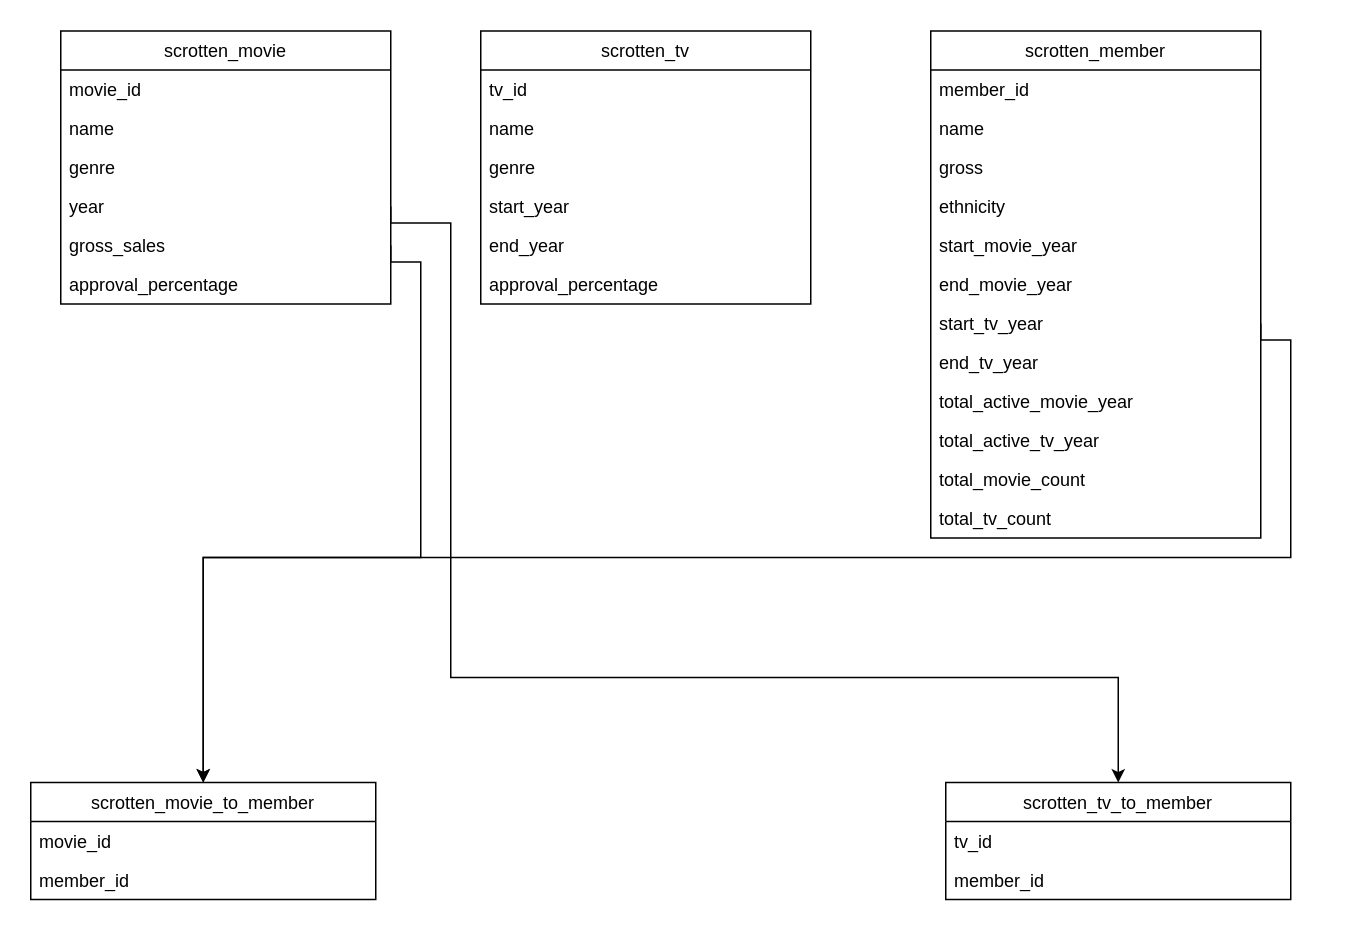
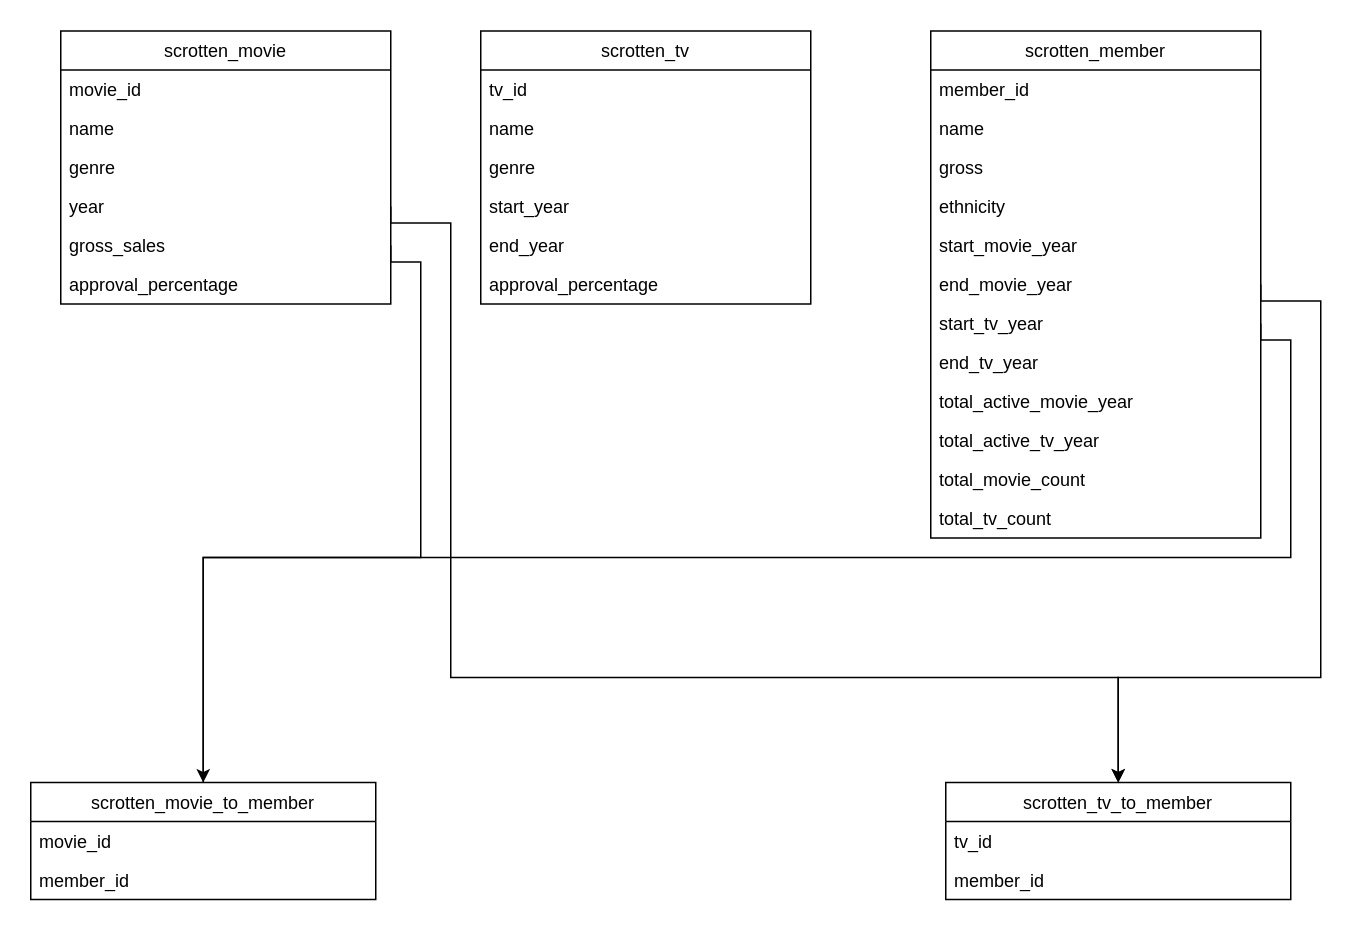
edge "end_movie_year" -> "scrotten_tv_to_member": added
edge "start_tv_year" -> "scrotten_movie_to_member": arrowhead classic -> none
